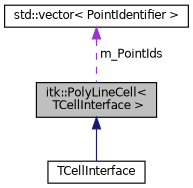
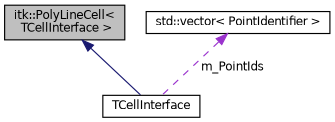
edge "itk::PolyLineCell< TCellInterface >" -> "std::vector< PointIdentifier >": now "TCellInterface" -> "std::vector< PointIdentifier >"
